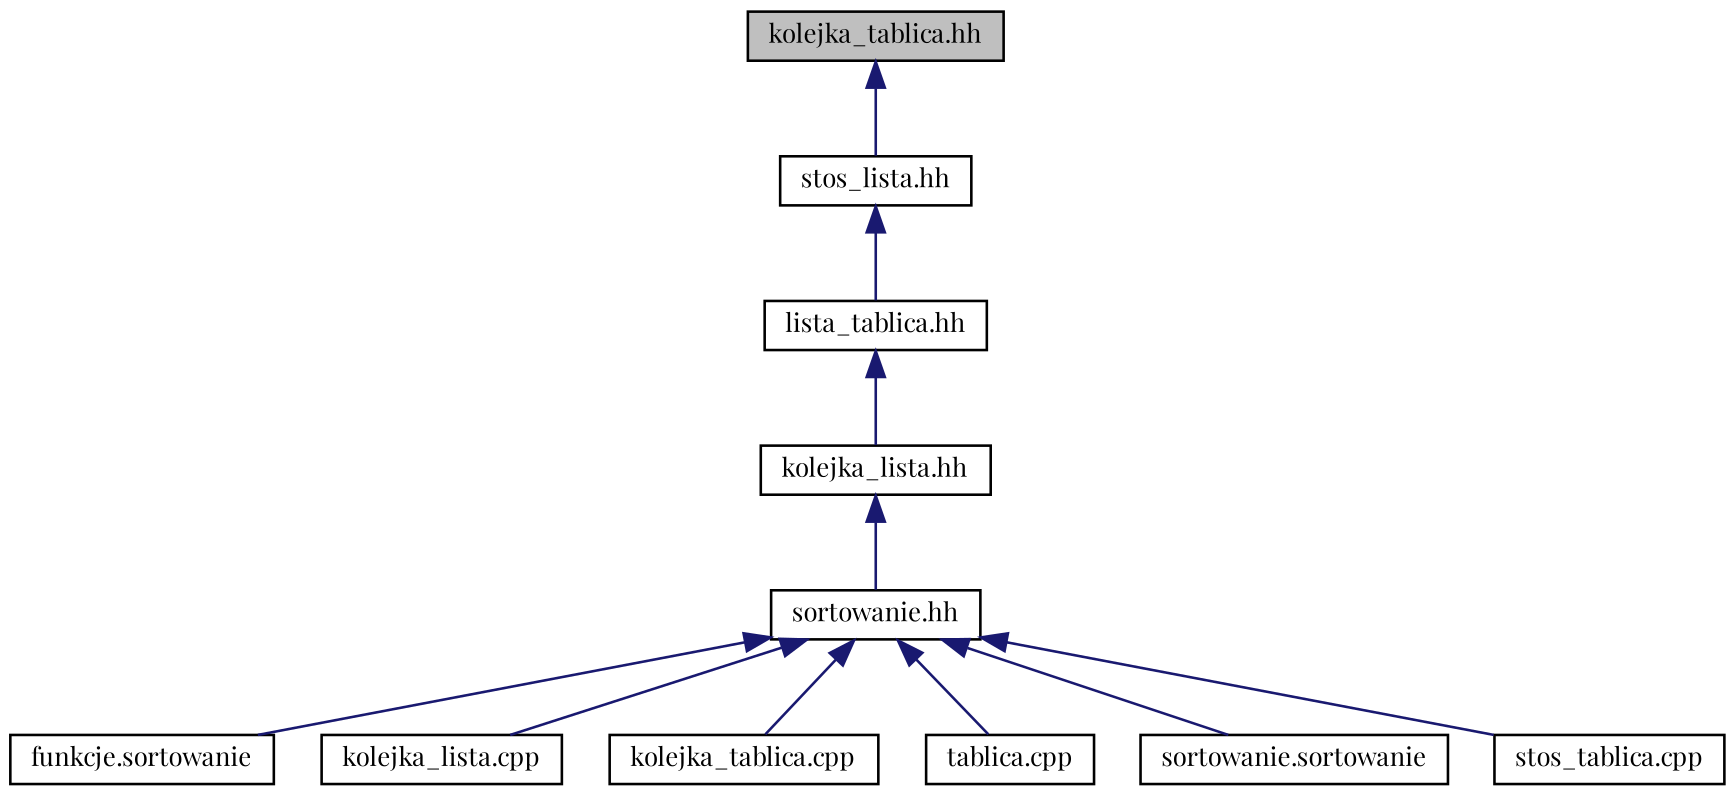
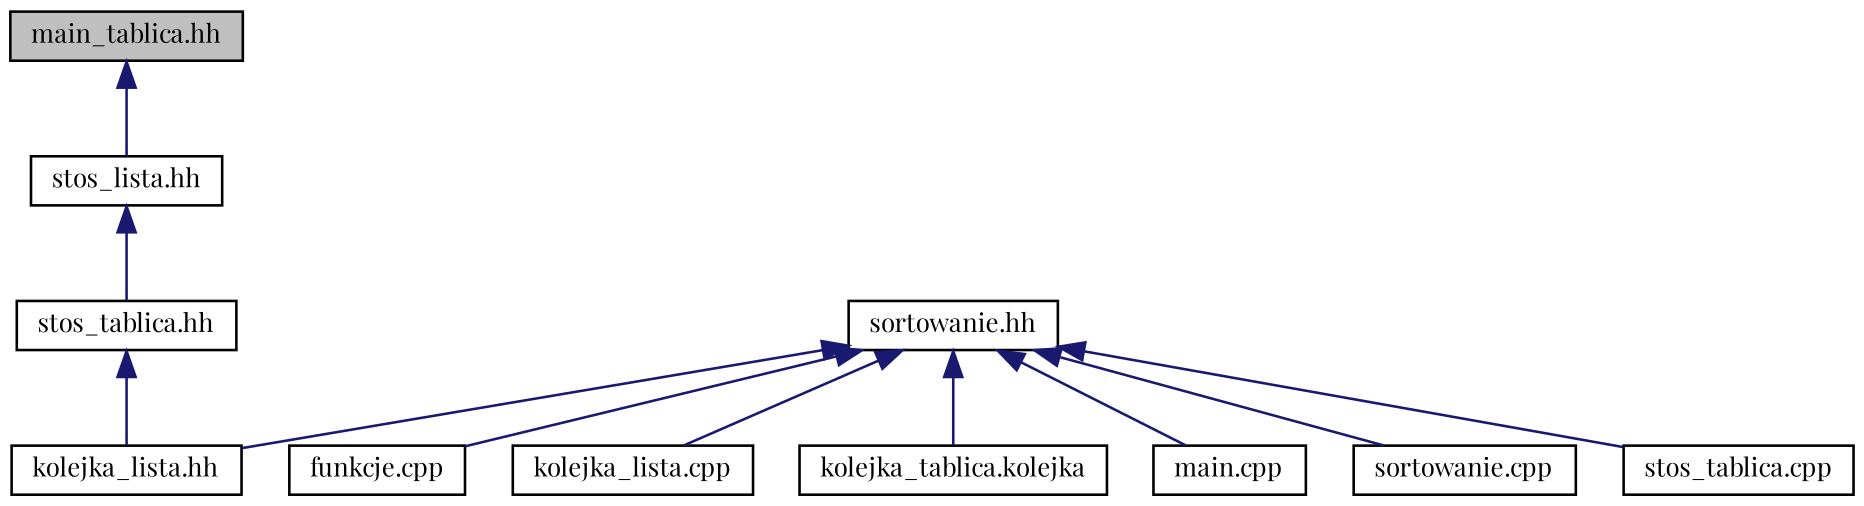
node "kolejka_tablica.hh": label "kolejka_tablica.hh" -> "main_tablica.hh"
node "lista_tablica.hh": label "lista_tablica.hh" -> "stos_tablica.hh"
edge "sortowanie.hh" -> "kolejka_lista.hh": reversed
node "funkcje.sortowanie": label "funkcje.sortowanie" -> "funkcje.cpp"
node "kolejka_tablica.cpp": label "kolejka_tablica.cpp" -> "kolejka_tablica.kolejka"
node "tablica.cpp": label "tablica.cpp" -> "main.cpp"
node "sortowanie.sortowanie": label "sortowanie.sortowanie" -> "sortowanie.cpp"
